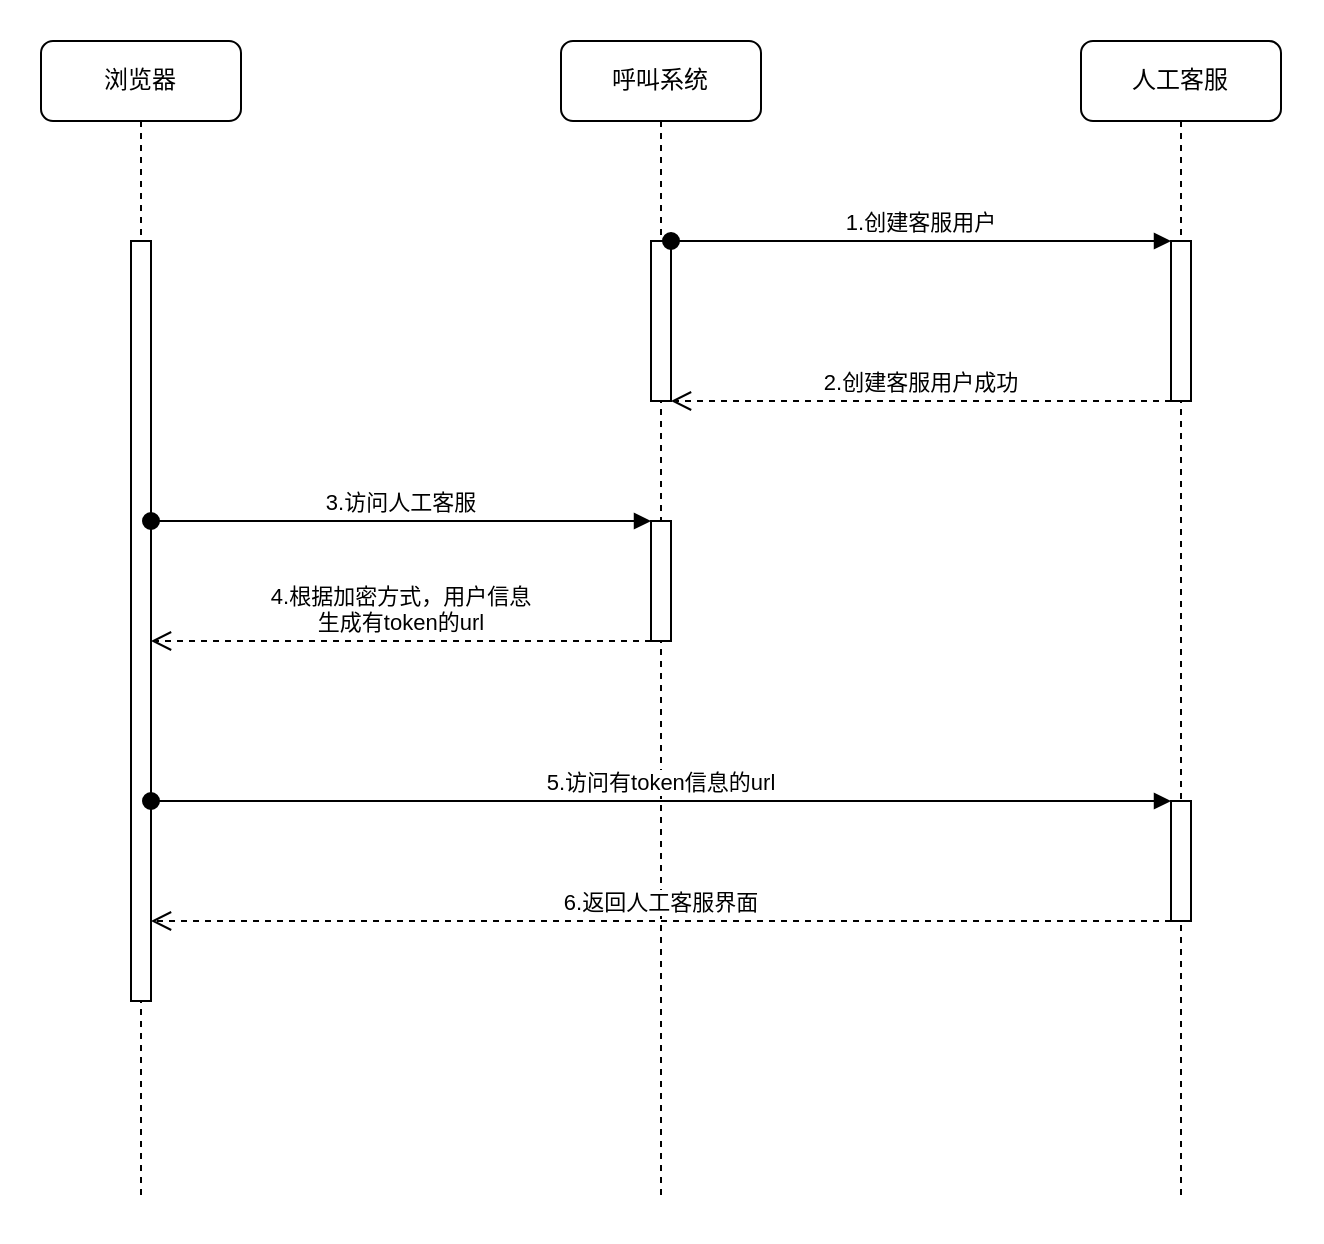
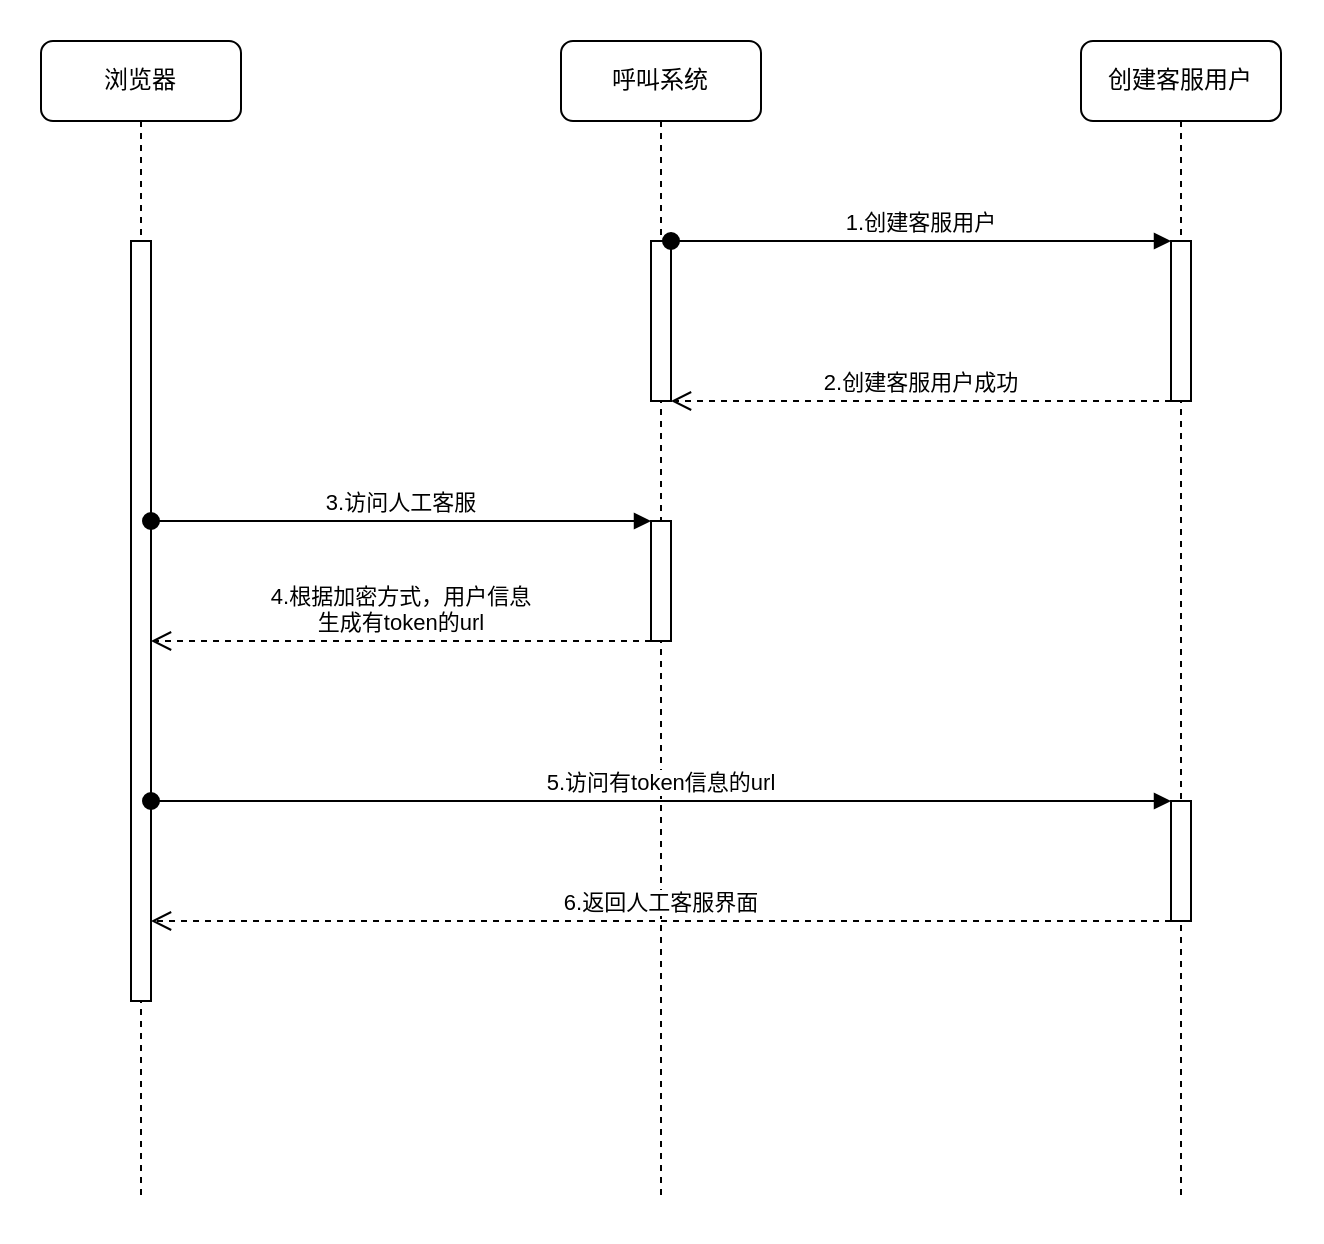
node "人工客服": label "人工客服" -> "创建客服用户"
